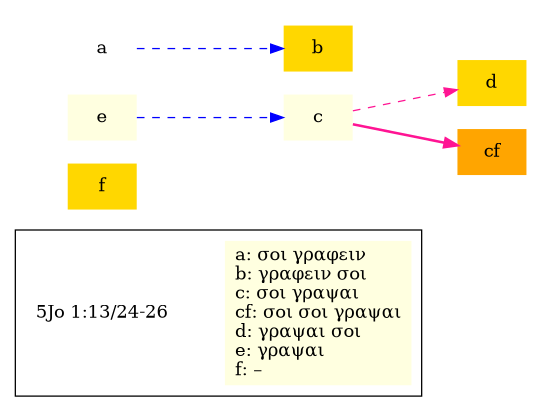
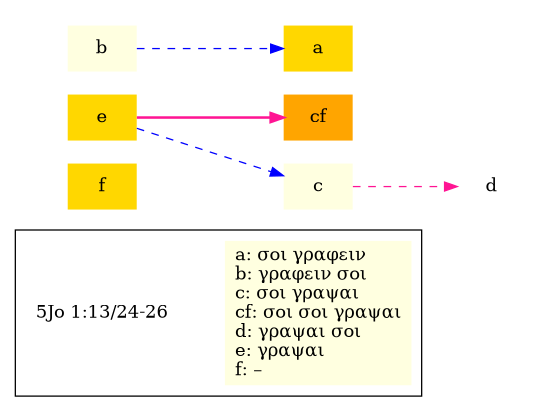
node "a": fillcolor white -> gold
edge "a" -> "b": reversed
node "b": fillcolor gold -> lightyellow
node "d": fillcolor gold -> white
node "e": fillcolor lightyellow -> gold
edge "c" -> "cf": now "e" -> "cf"
